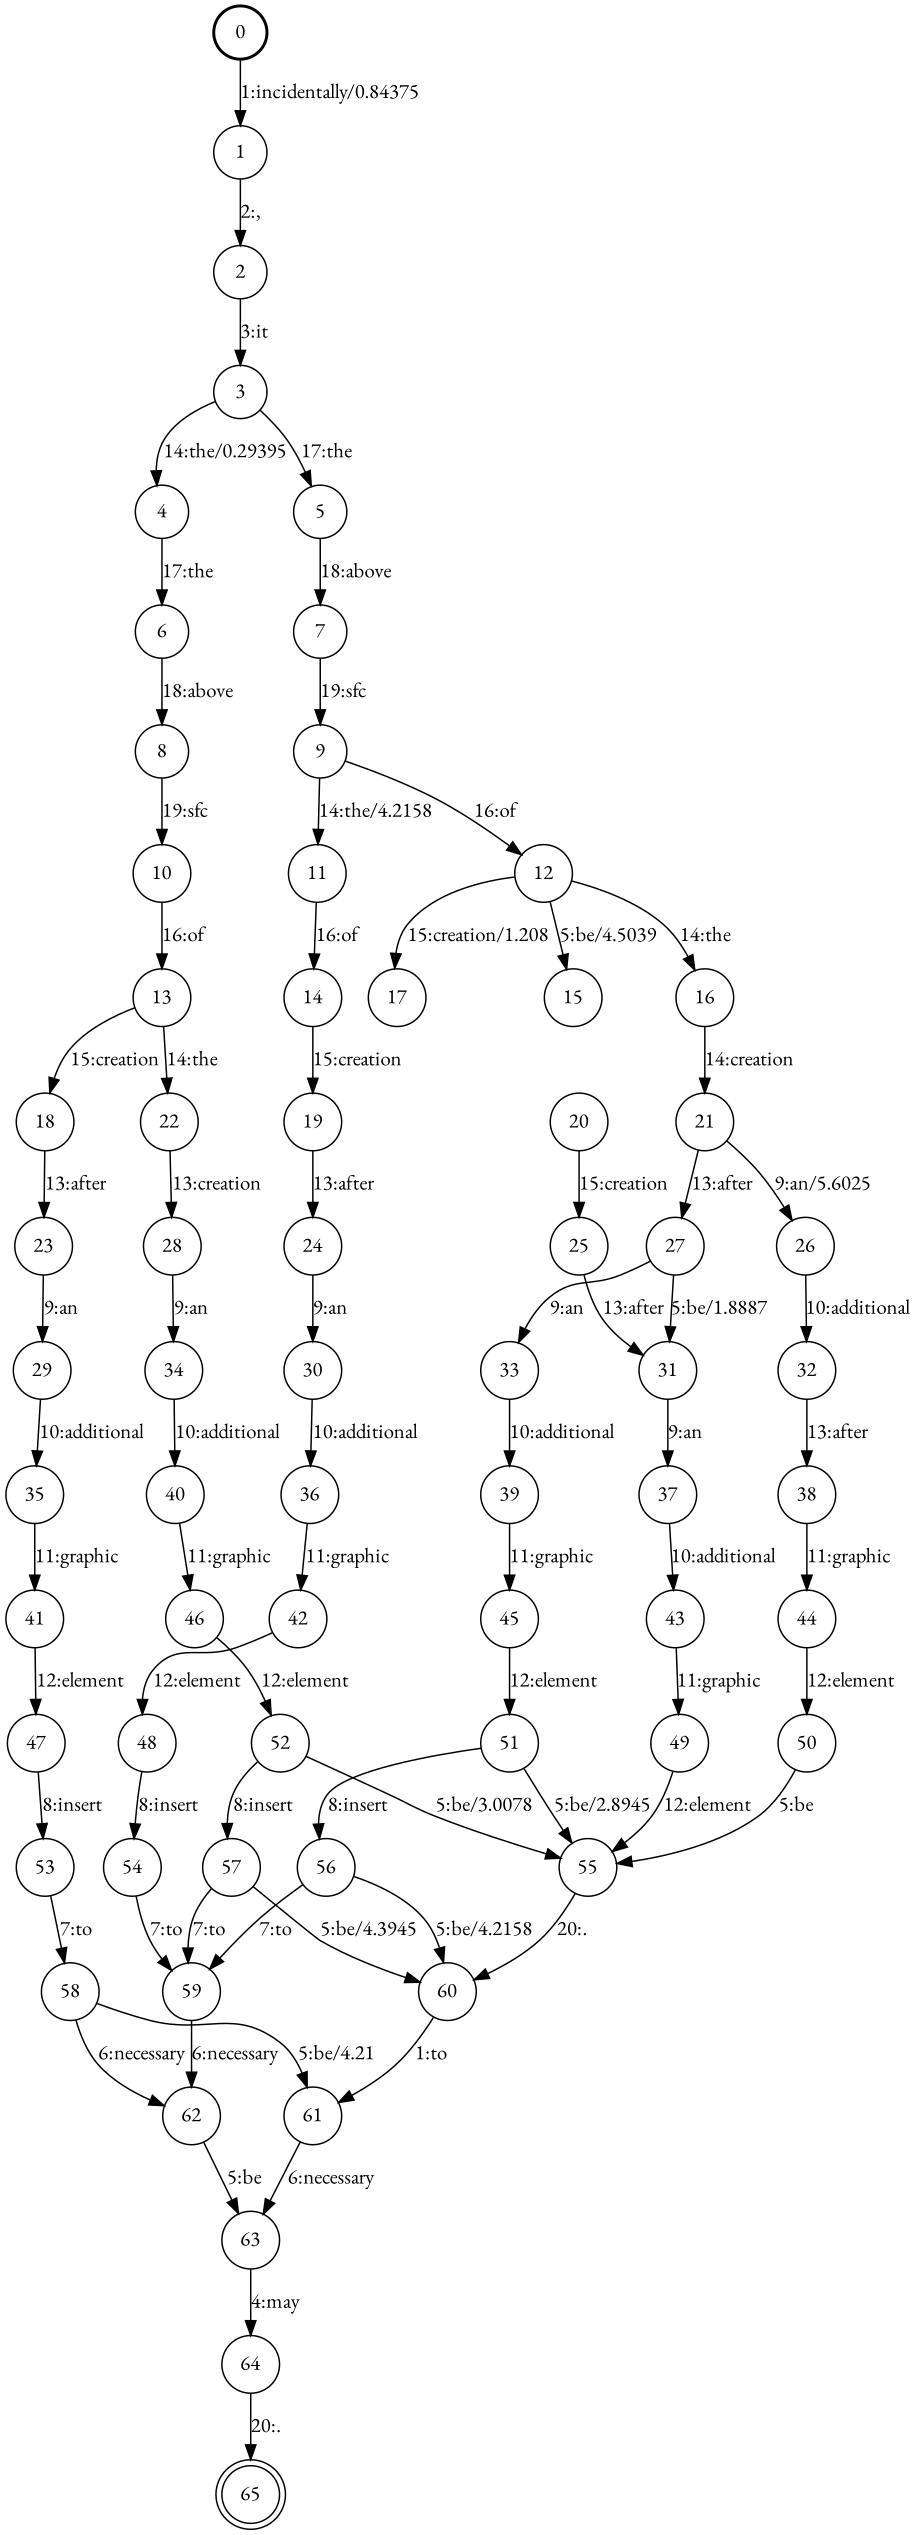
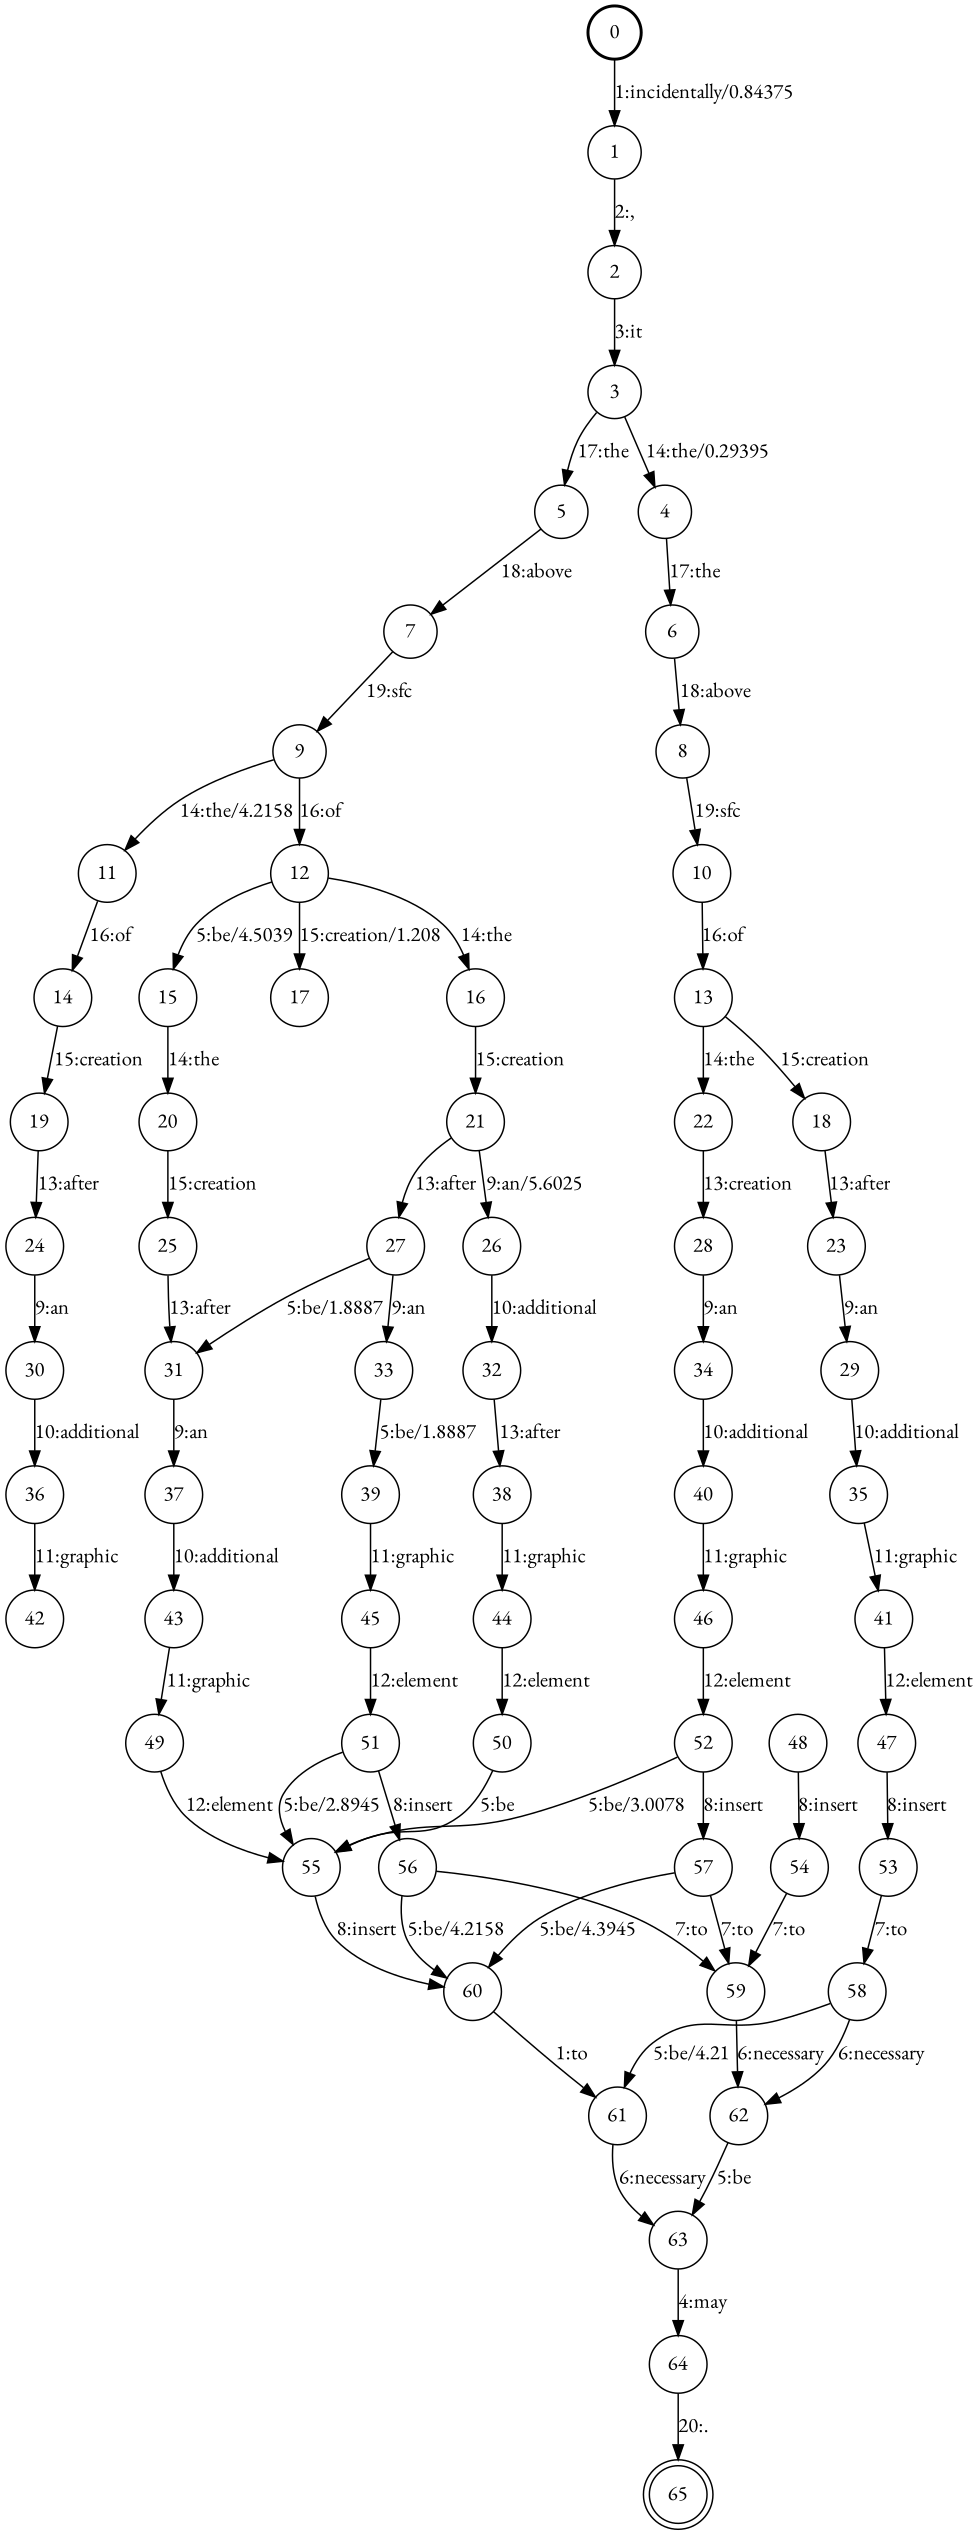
edge "15" -> "20": added, label "14:the"
edge "16" -> "21": label "14:creation" -> "15:creation"
edge "33" -> "39": label "10:additional" -> "5:be/1.8887"
edge "42" -> "48": removed, label "12:element"
edge "55" -> "60": label "20:." -> "8:insert"
